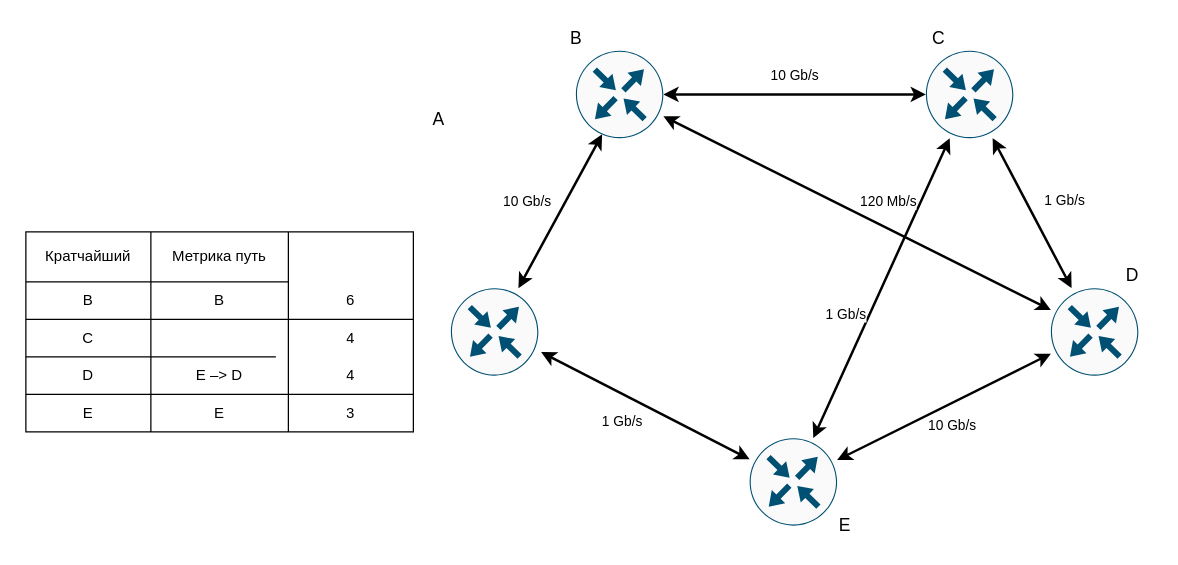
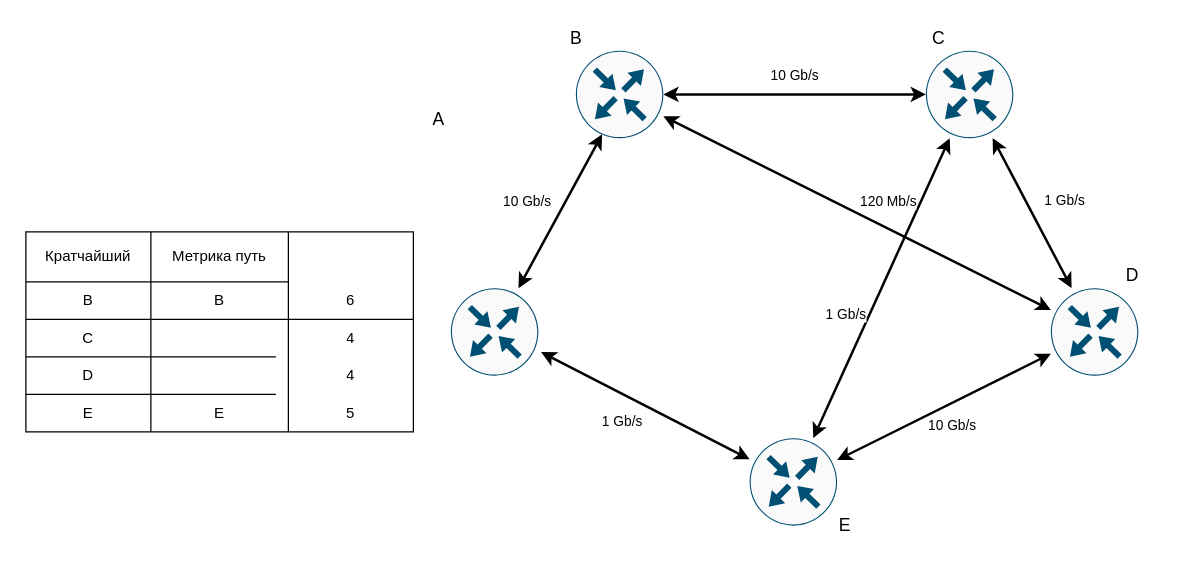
node "E –> D": removed
node "3": label "3" -> "5"
